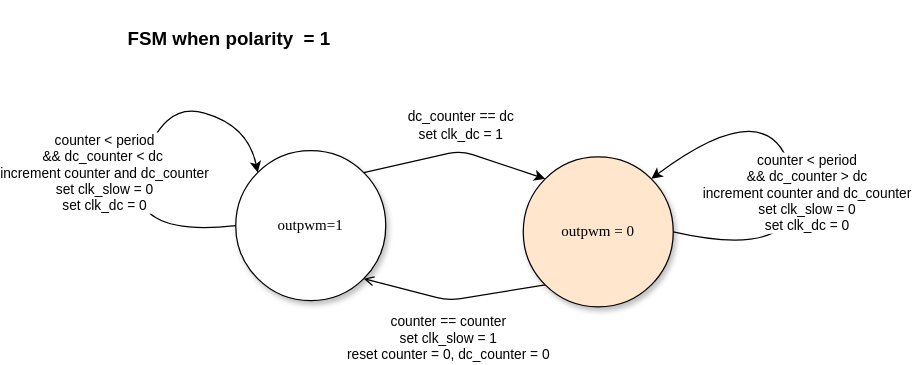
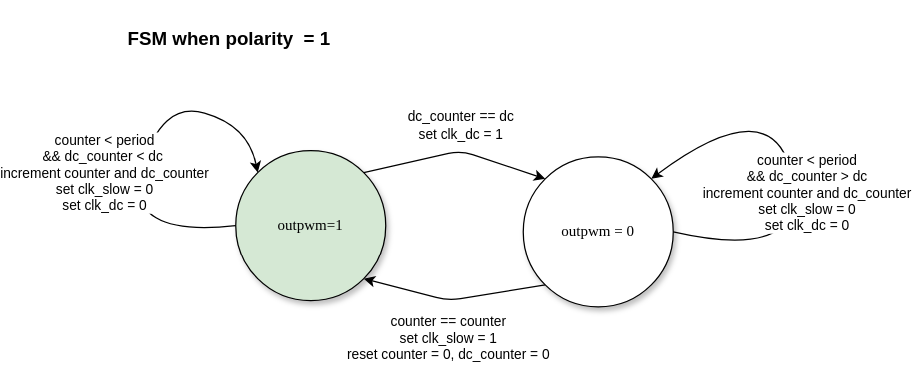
node "outpwm=1": fillcolor #ffffff -> #d5e8d4
node "outpwm = 0": fillcolor #ffe6cc -> #ffffff
edge "outpwm = 0" -> "outpwm=1": arrowhead open -> classic
